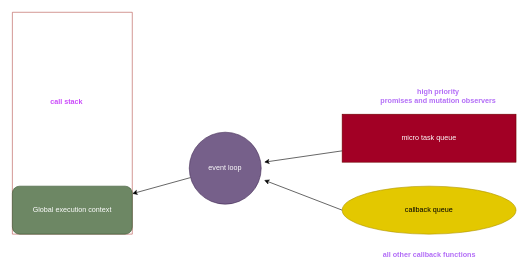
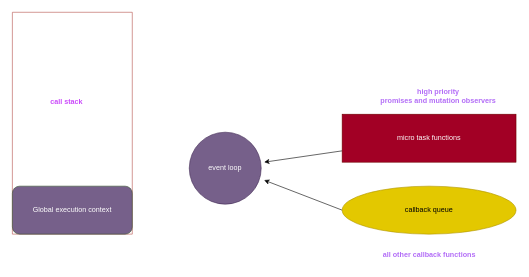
node "micro task queue": label "micro task queue" -> "micro task functions"
edge "event loop" -> "Global execution context": removed
node "Global execution context": fillcolor #6d8764 -> #76608a
